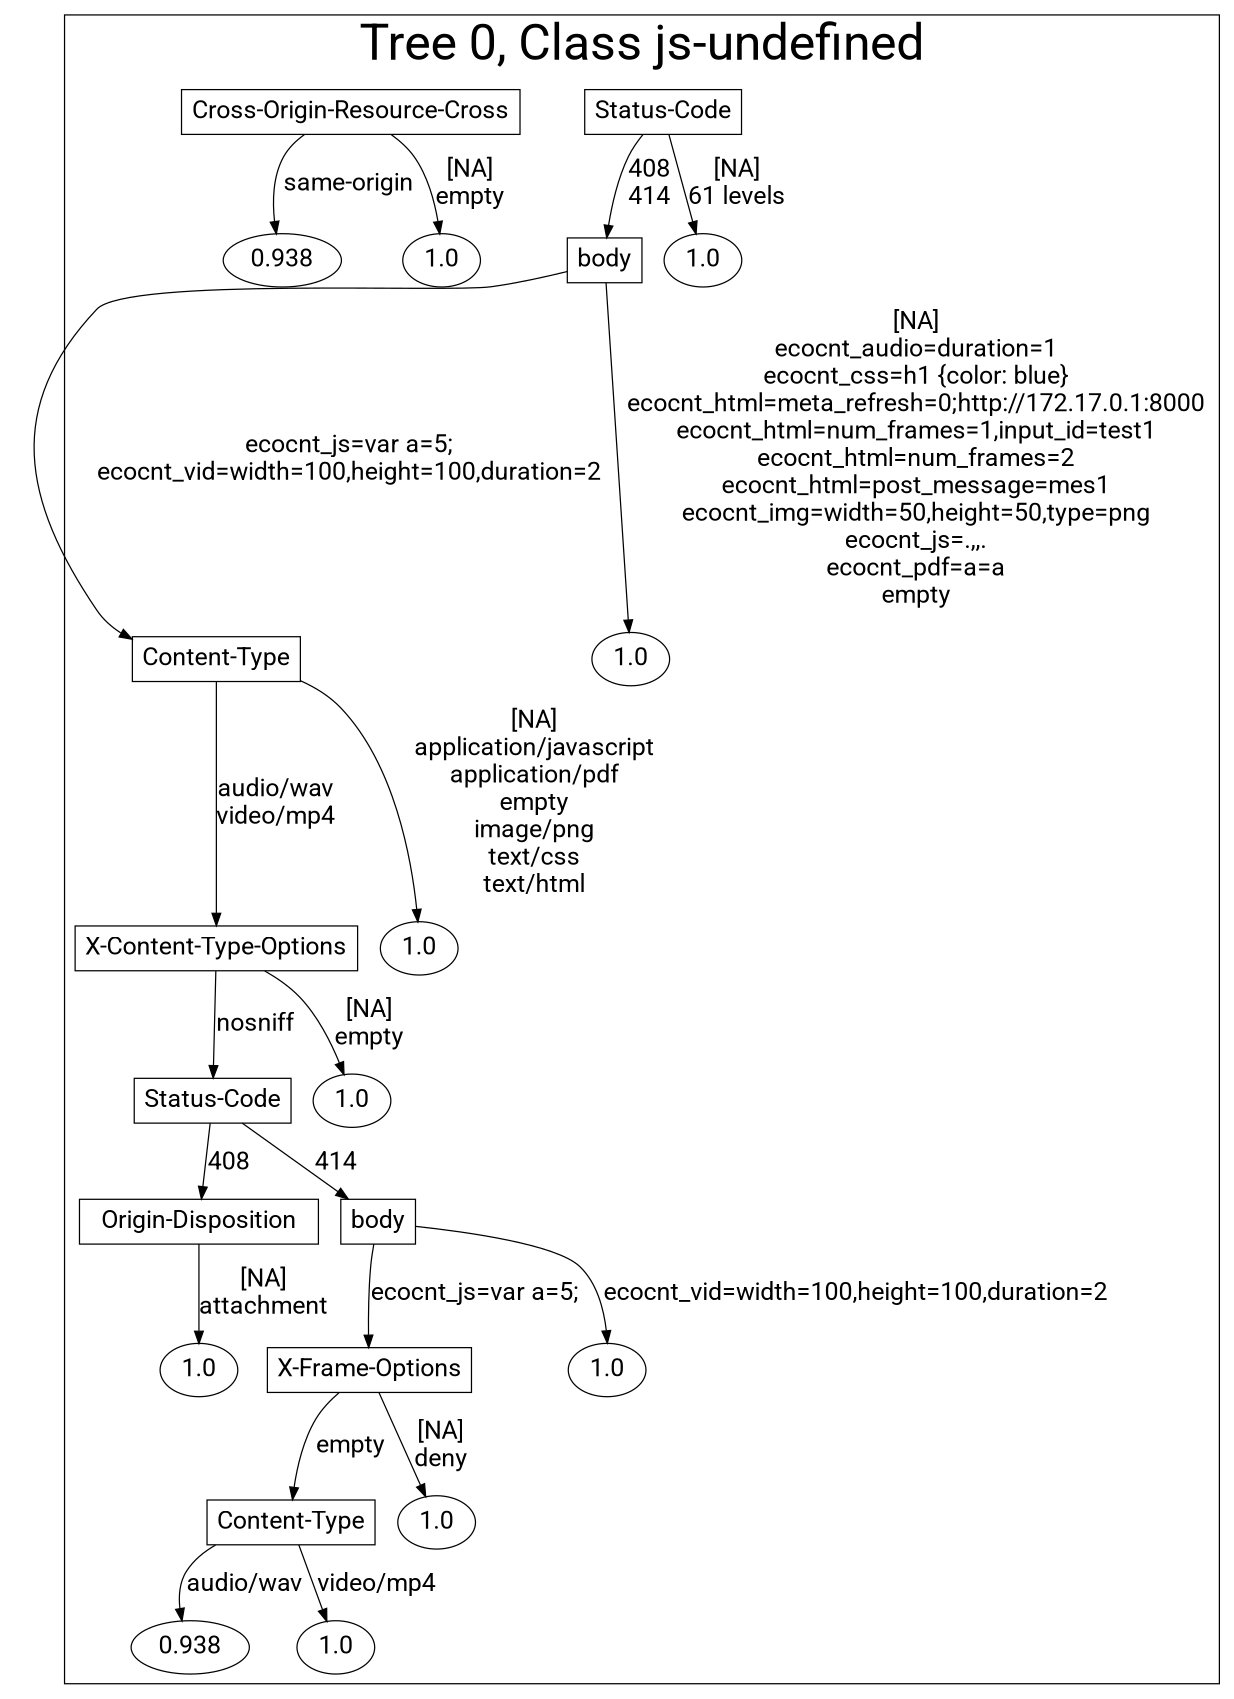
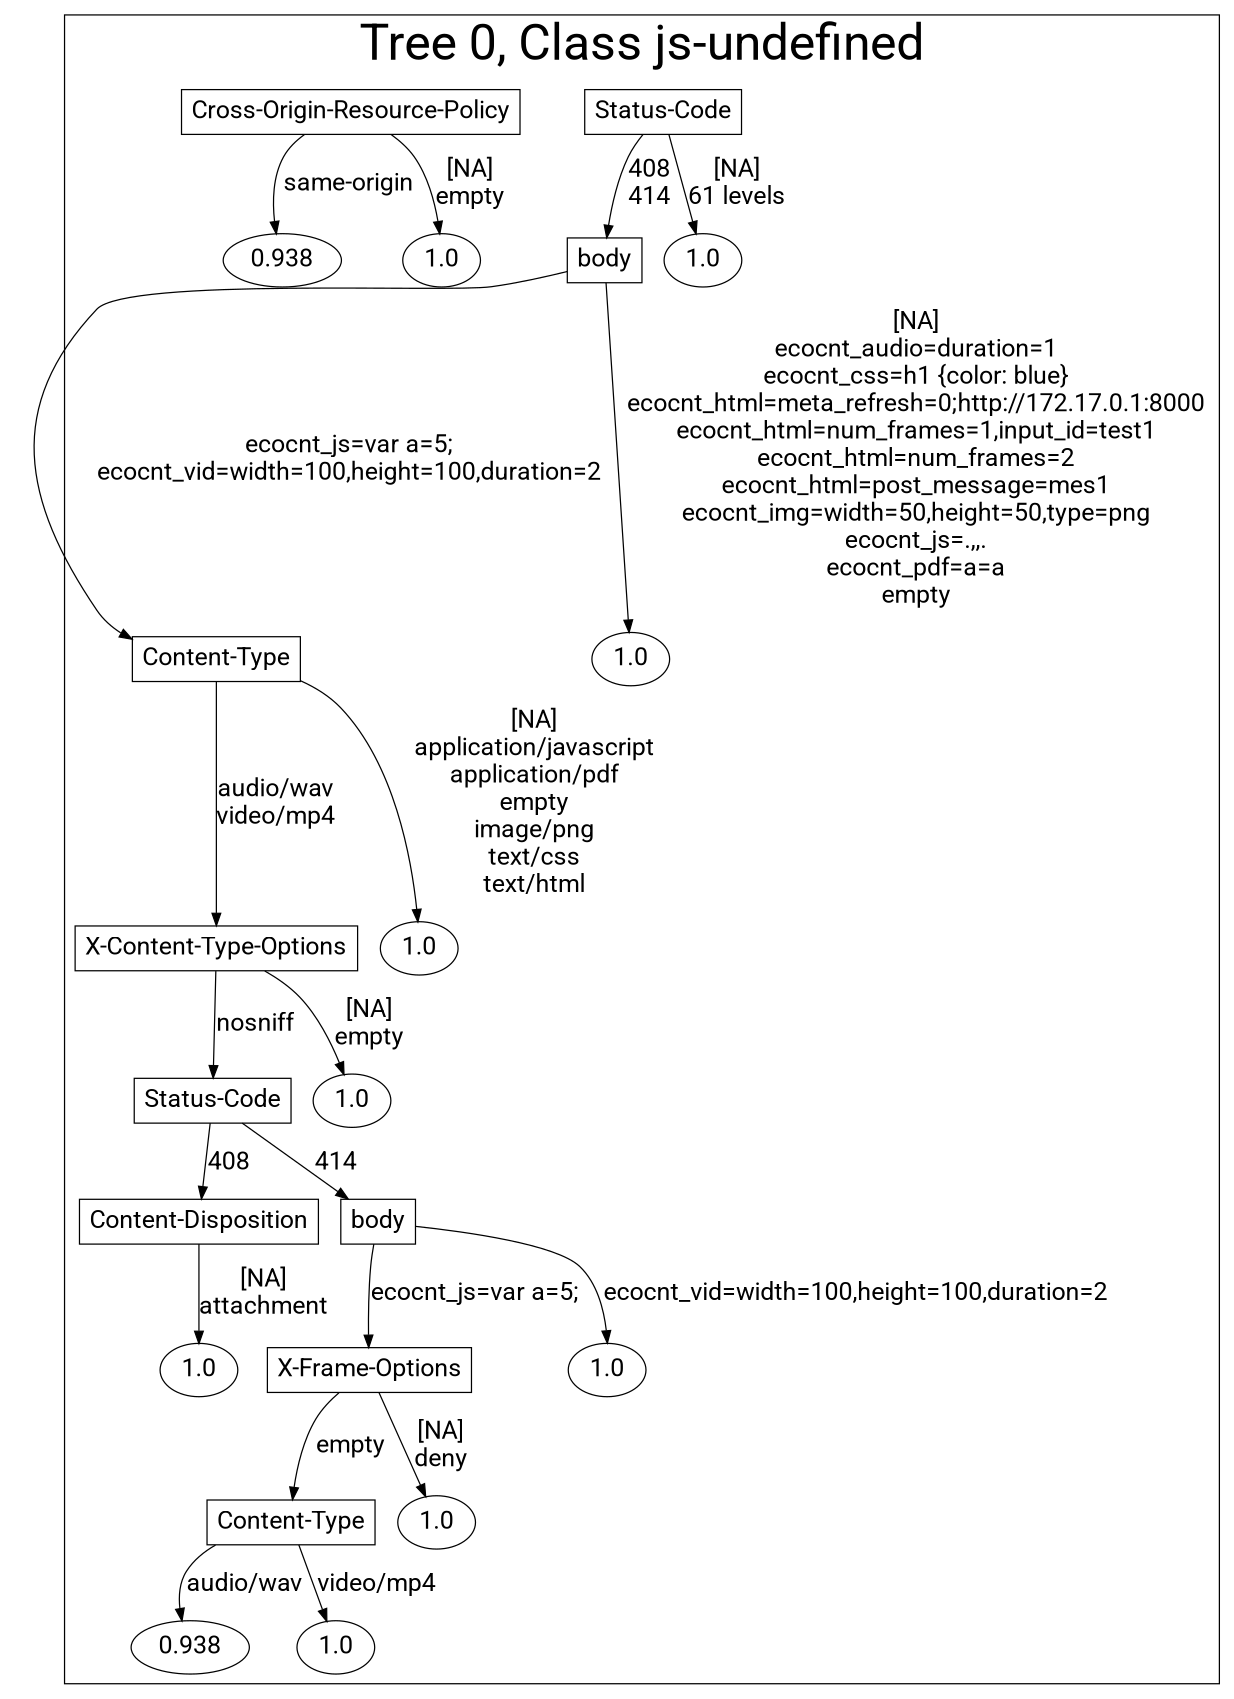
node "Cross-Origin-Resource-Cross": label "Cross-Origin-Resource-Cross" -> "Cross-Origin-Resource-Policy"
node "Origin-Disposition": label "Origin-Disposition" -> "Content-Disposition"
